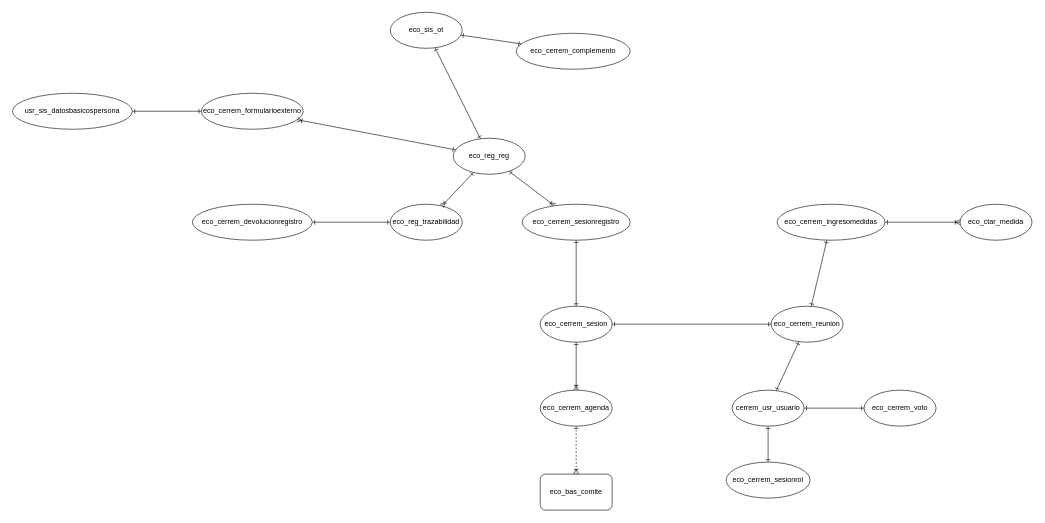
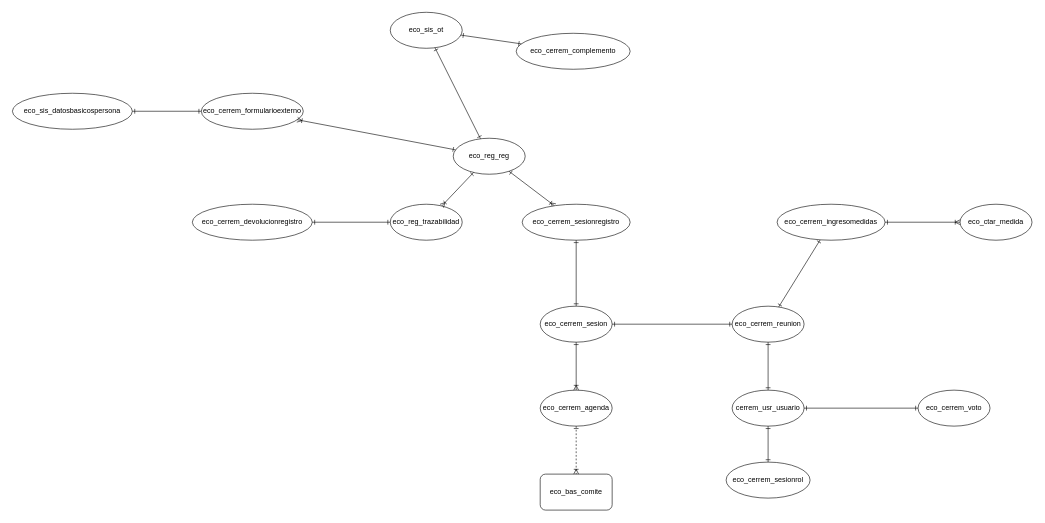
node "usr_sis_datosbasicospersona": label "usr_sis_datosbasicospersona" -> "eco_sis_datosbasicospersona"
node "eco_cerrem_reunion": moved (807, 324) -> (768, 324)
node "eco_cerrem_voto": moved (900, 408) -> (954, 408)
